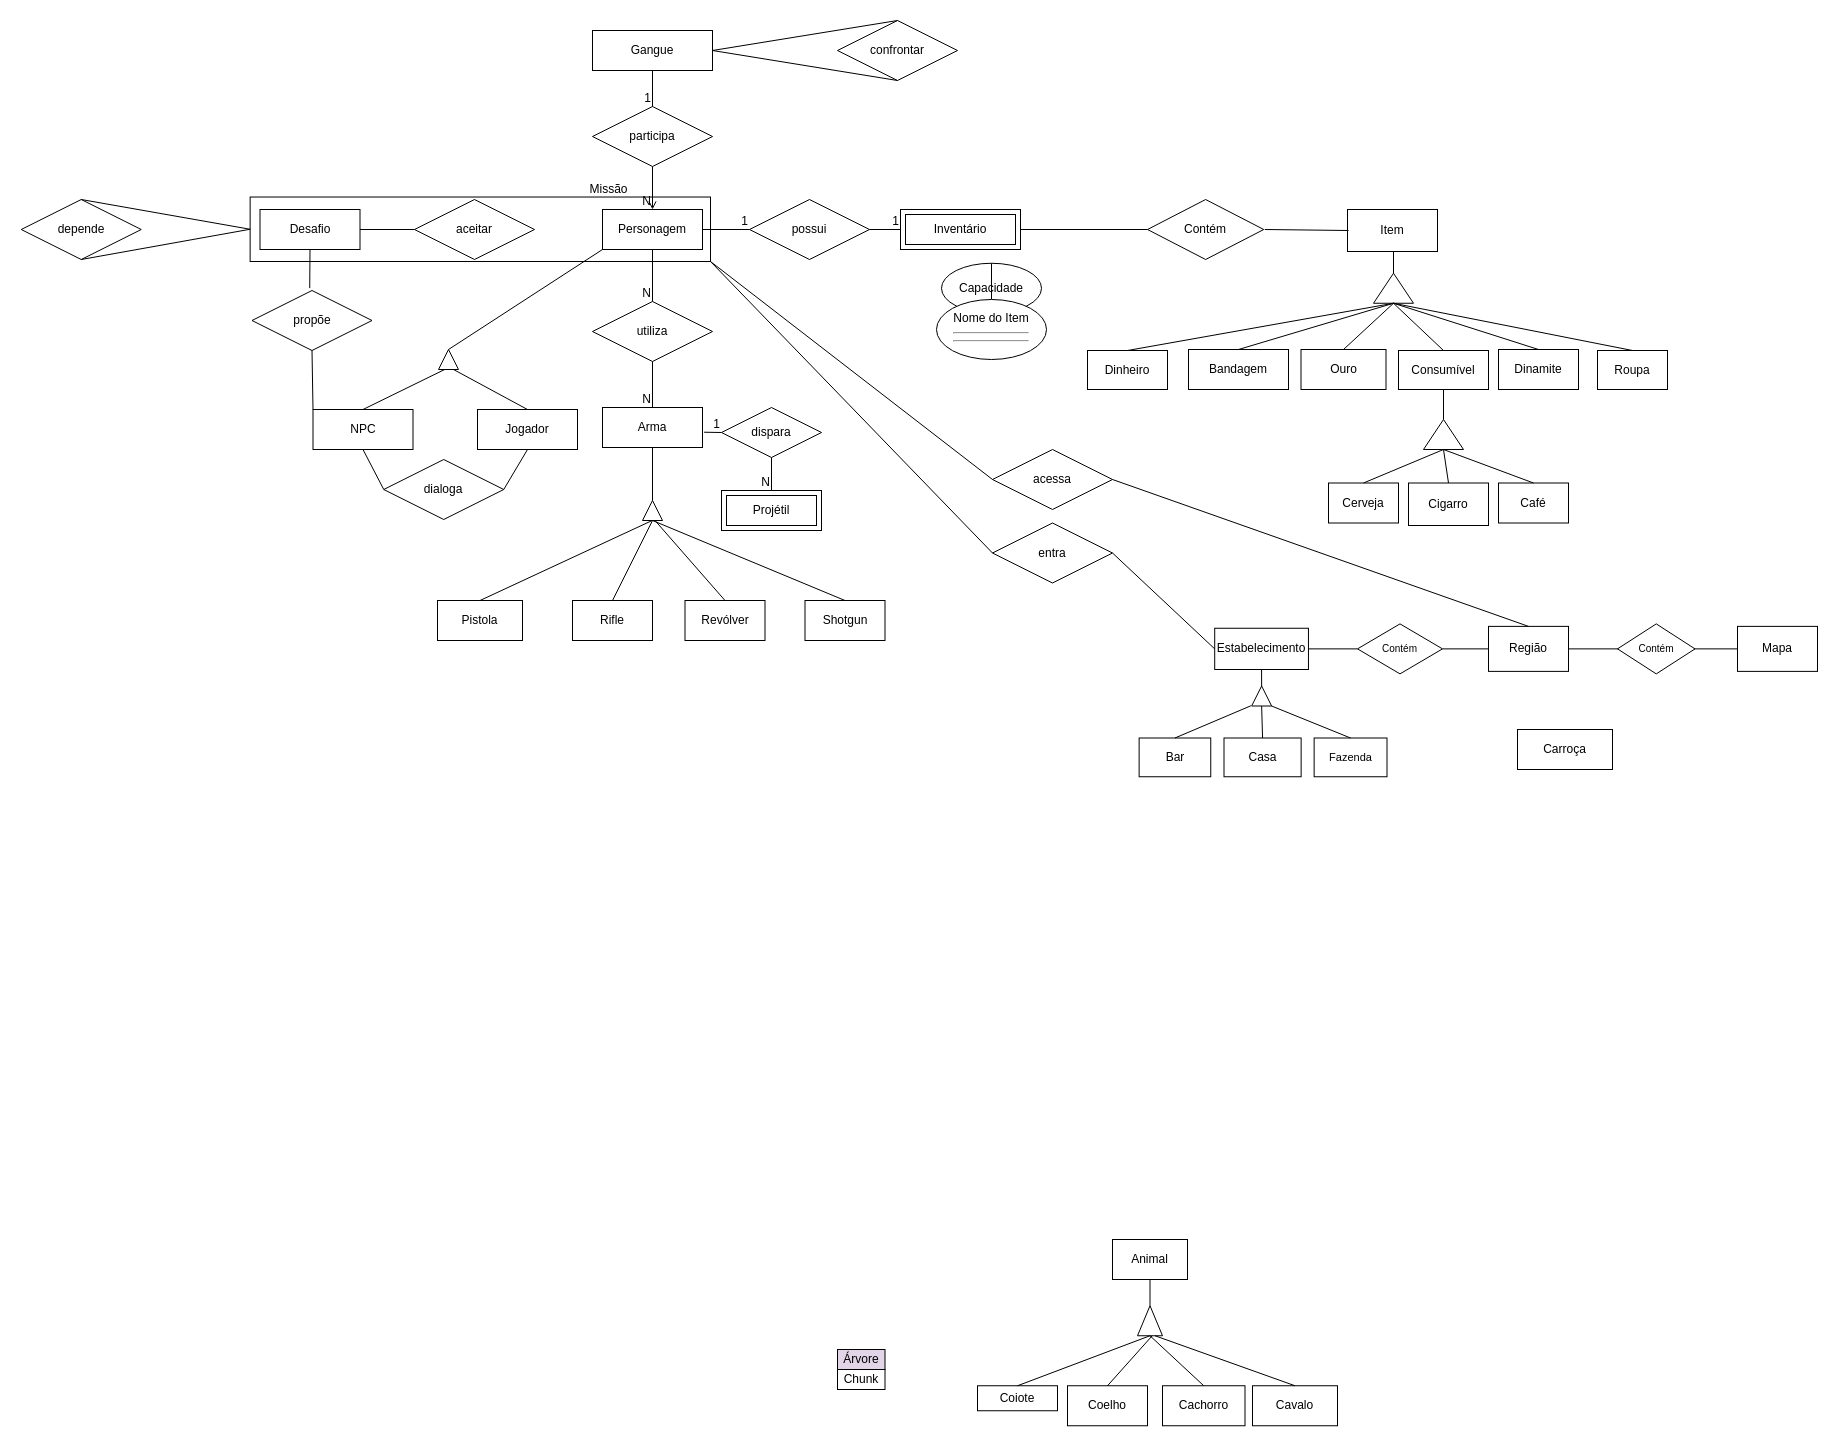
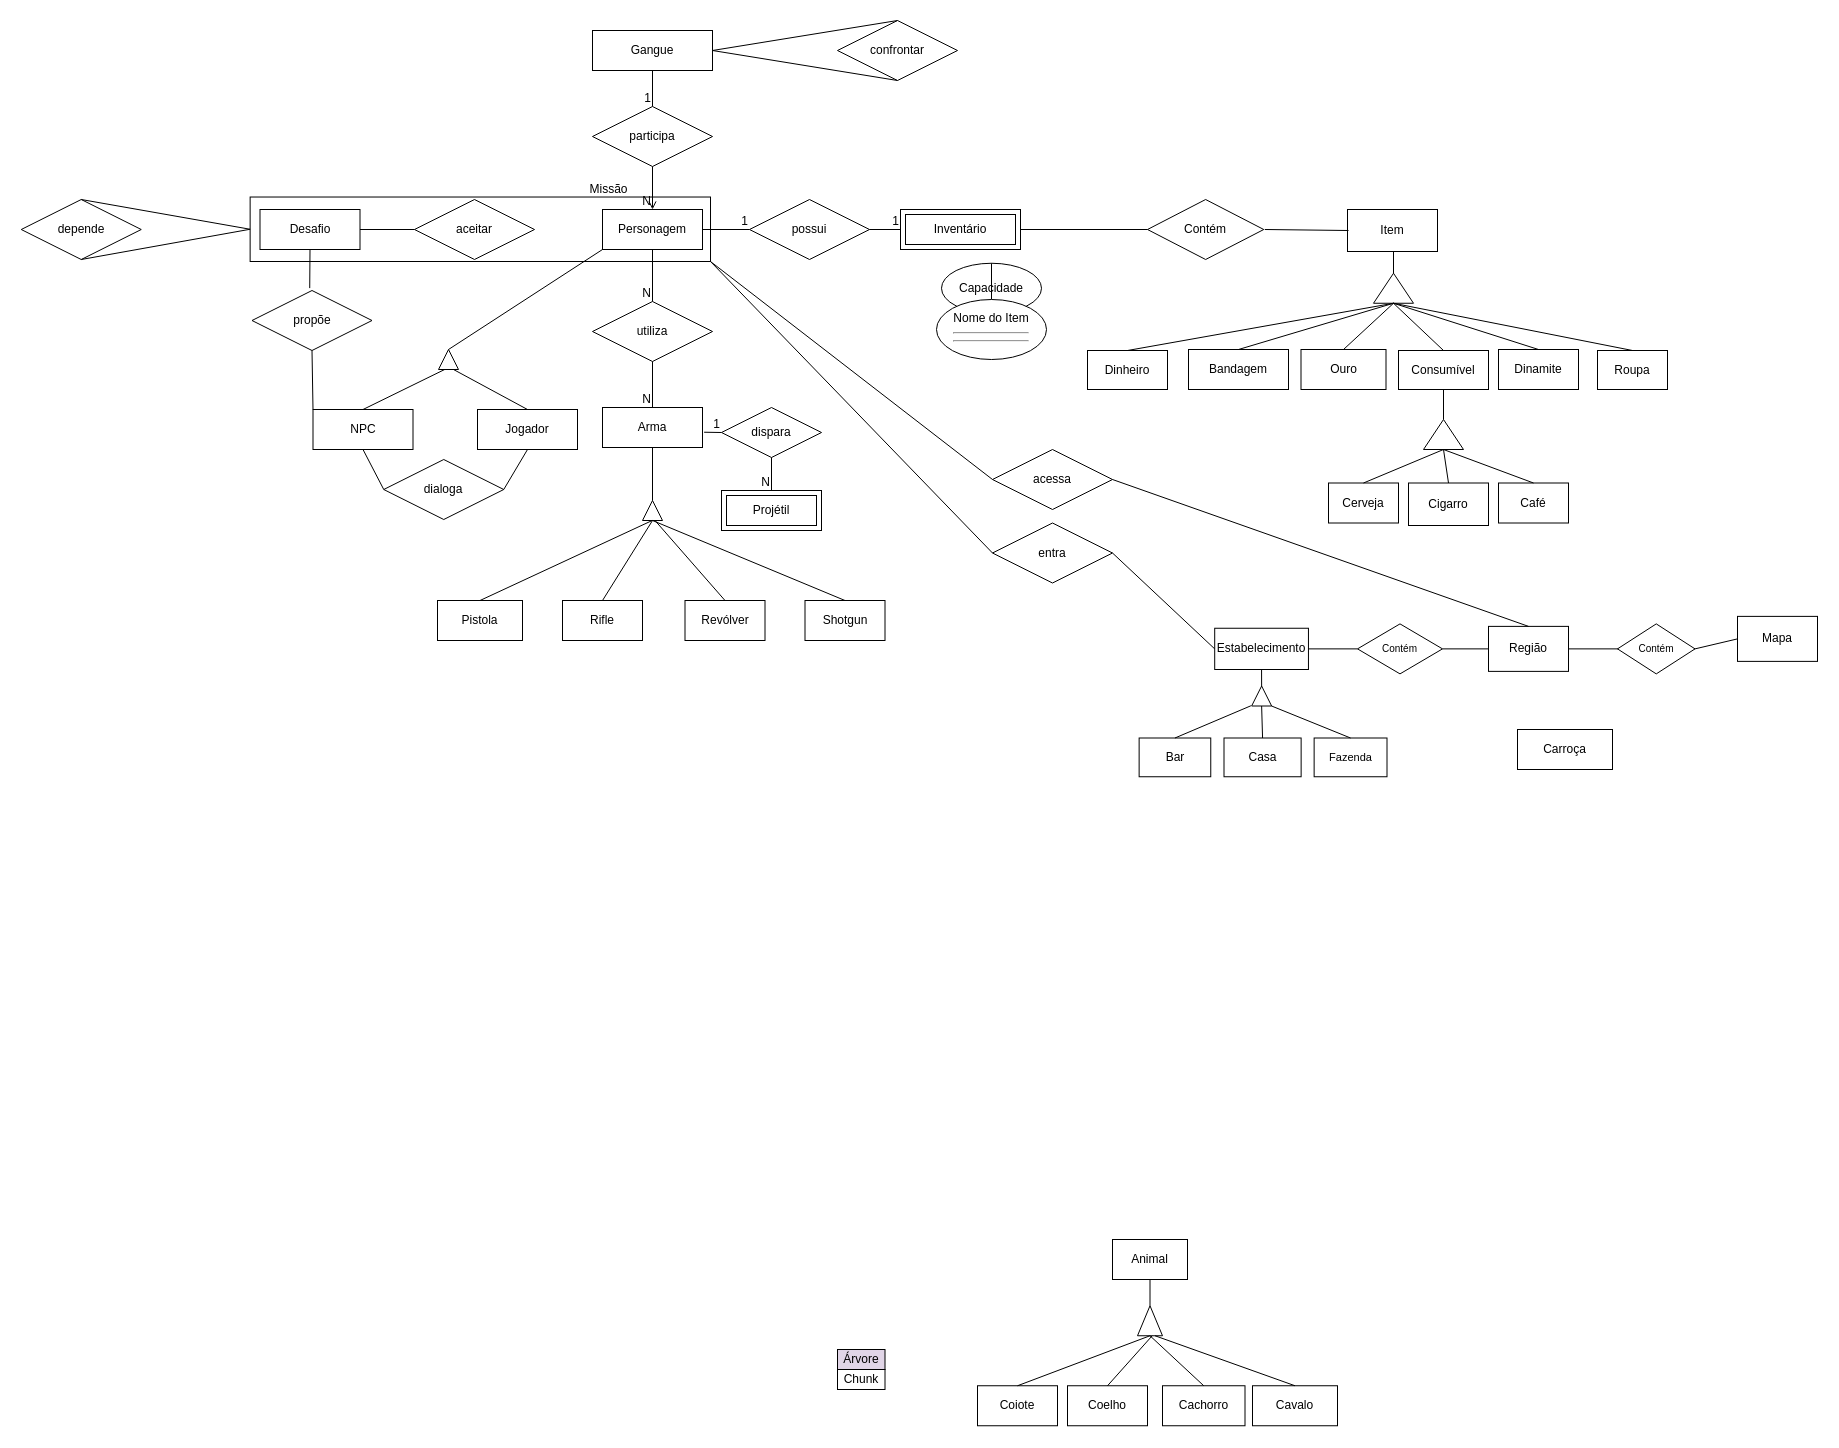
node "Rifle": moved (613, 621) -> (603, 621)
node "Mapa": moved (1778, 649) -> (1778, 639)
node "Coiote": size 80x25 -> 80x40
